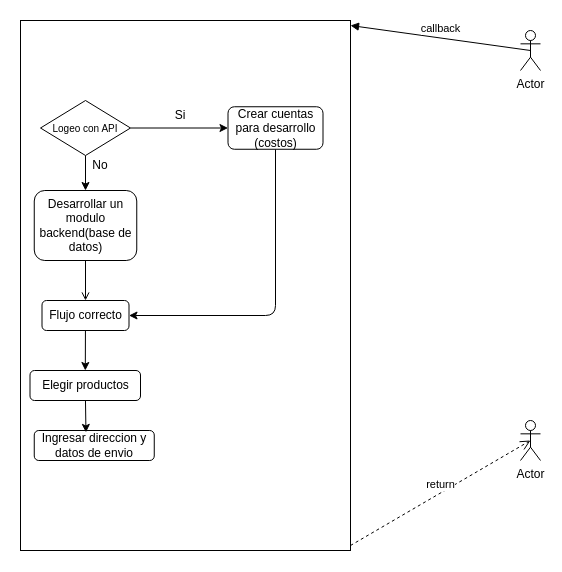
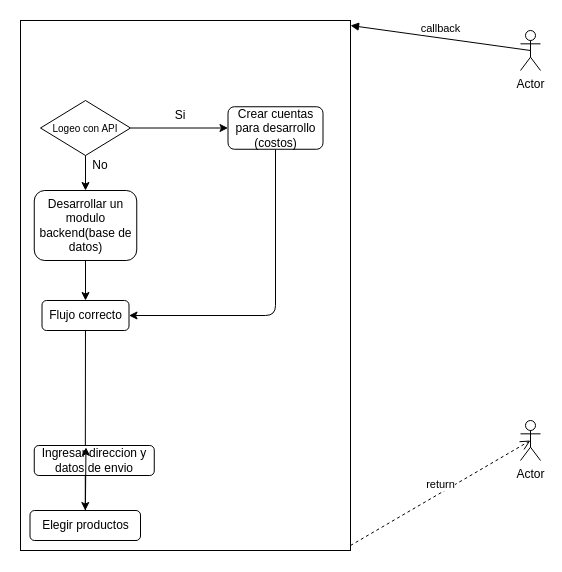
edge "Desarrollar un modulo backend(base de datos)" -> "Flujo correcto": arrowhead open -> classic
node "Elegir productos": moved (85, 386) -> (85, 526)
node "Ingresar direccion y datos de envio": moved (94, 446) -> (94, 461)
